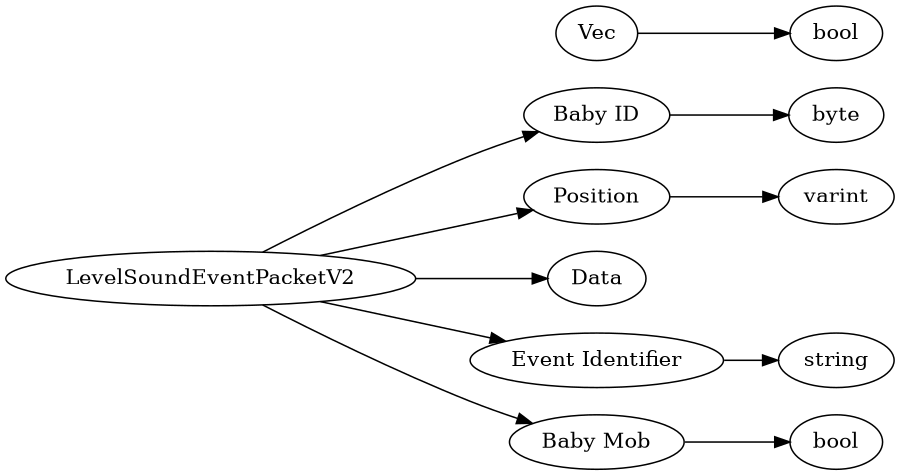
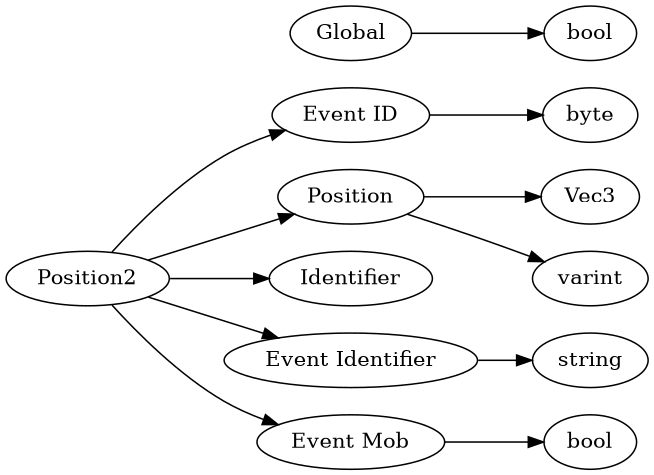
node "Vec": label "Vec" -> "Global"
node "Baby ID": label "Baby ID" -> "Event ID"
node "Vec3": added
node "LevelSoundEventPacketV2": label "LevelSoundEventPacketV2" -> "Position2"
node "Data": label "Data" -> "Identifier"
node "Baby Mob": label "Baby Mob" -> "Event Mob"
